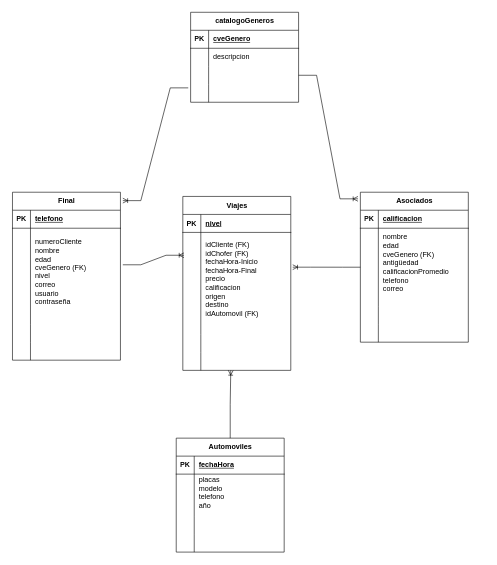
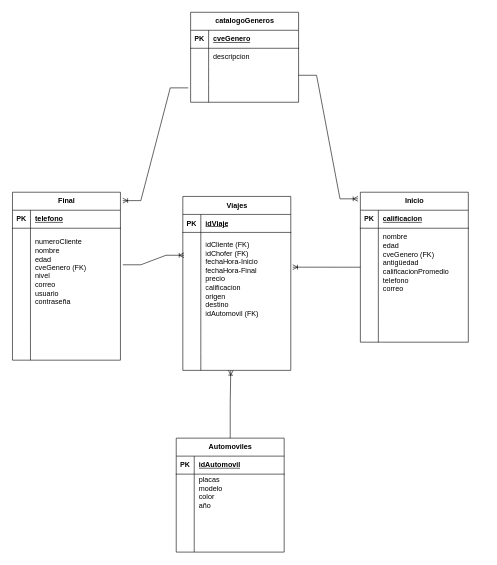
node "Asociados": label "Asociados" -> "Inicio"
node "nivel": label "nivel" -> "idViaje"
node "fechaHora": label "fechaHora" -> "idAutomovil"
node "placas modelo telefono año": label "placas modelo telefono año" -> "placas modelo color año"
